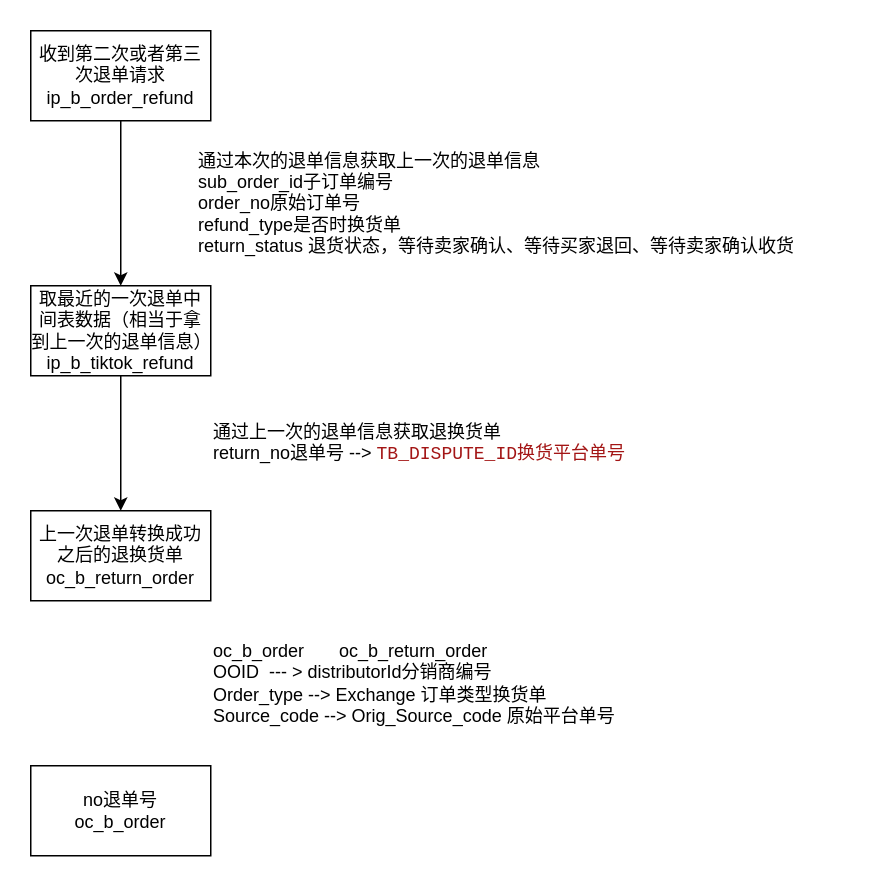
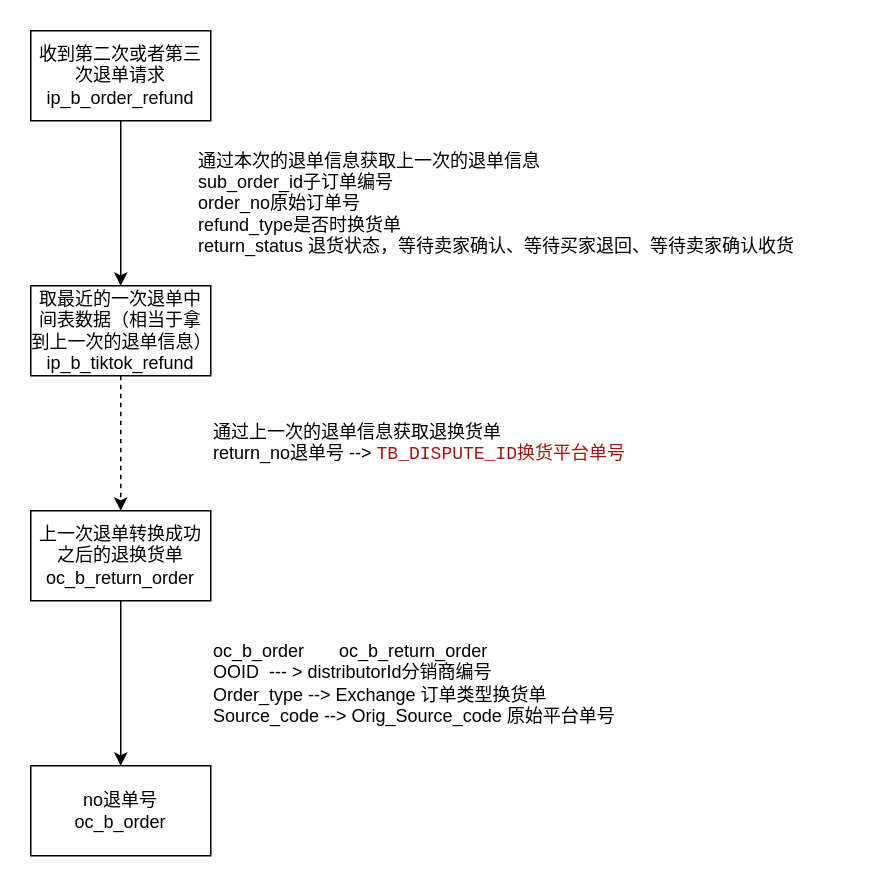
edge "取最近的一次退单中间表数据（相当于拿到上一次的退单信息） ip_b_tiktok_refund" -> "上一次退单转换成功之后的退换货单oc_b_return_order": style solid -> dashed
edge "上一次退单转换成功之后的退换货单oc_b_return_order" -> "no退单号 oc_b_order": added
